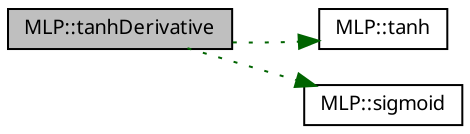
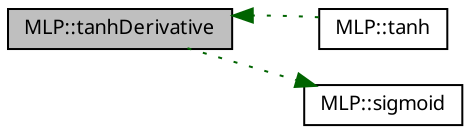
edge "MLP::tanhDerivative" -> "MLP::tanh": reversed
